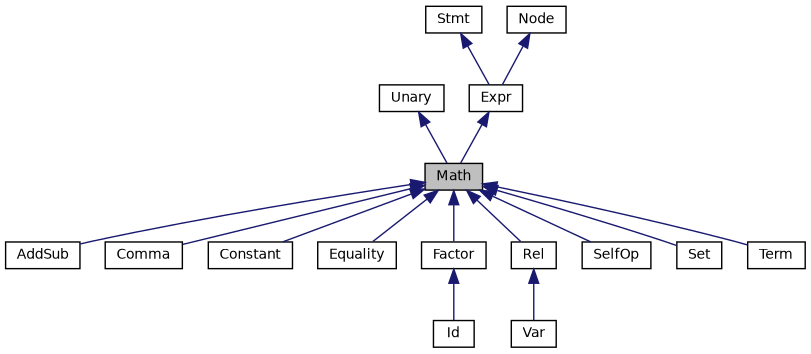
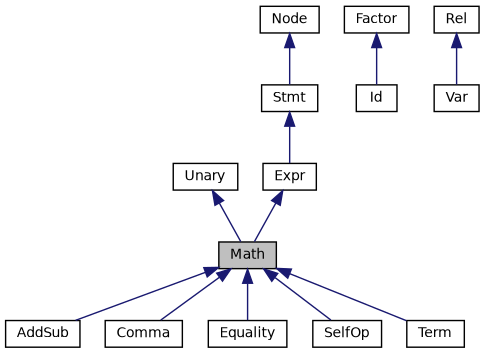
edge "Expr" -> "Node": now "Stmt" -> "Node"
edge "Rel" -> "Math": removed
edge "Factor" -> "Math": removed
node "Constant": removed
node "Set": removed
